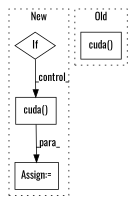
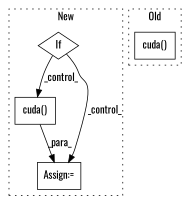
edge "If" -> "Assign:=": added, label "_control_"
